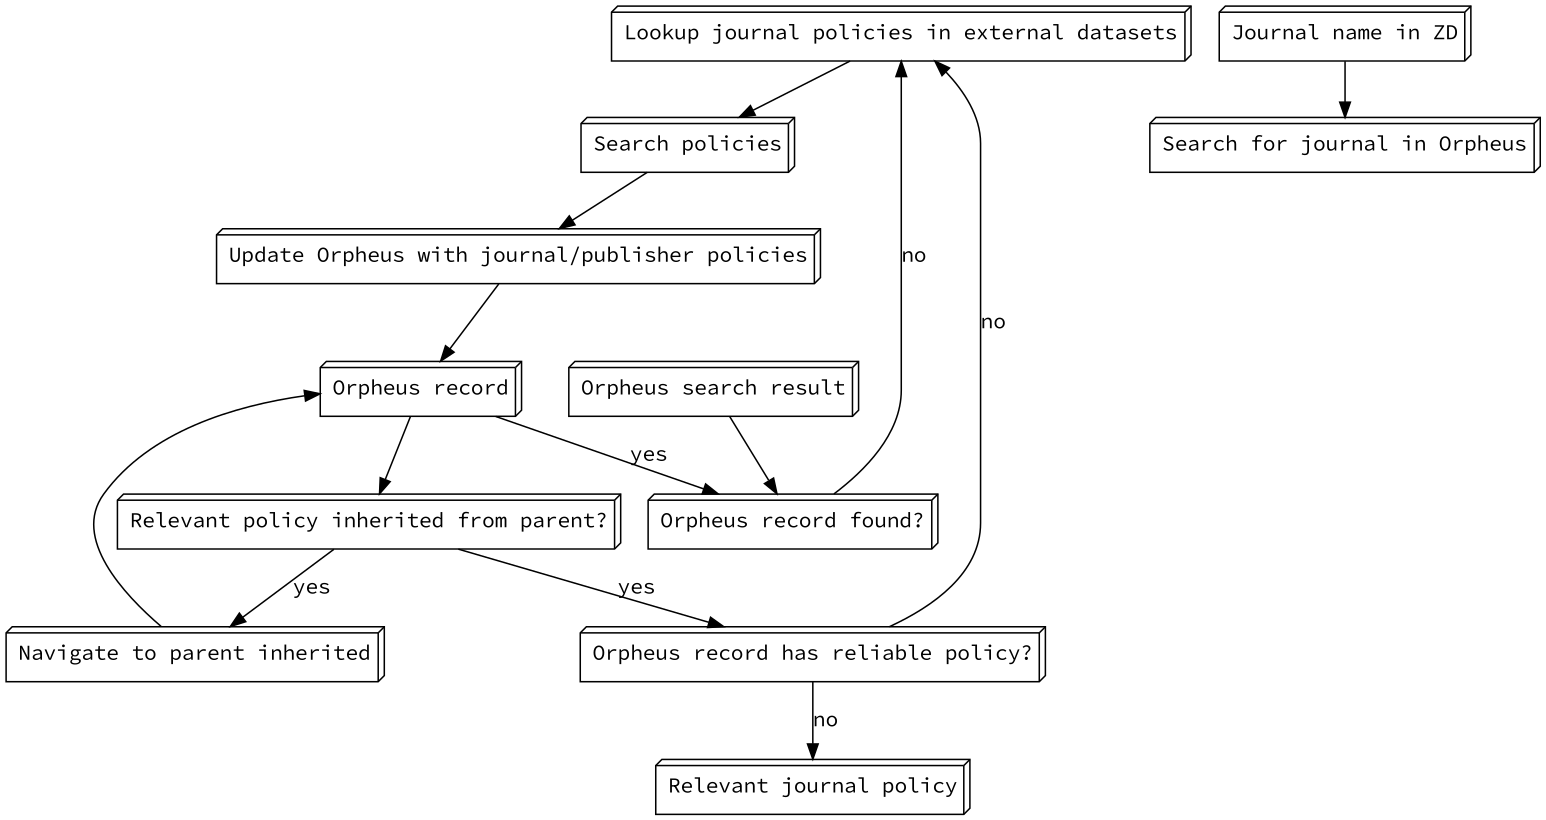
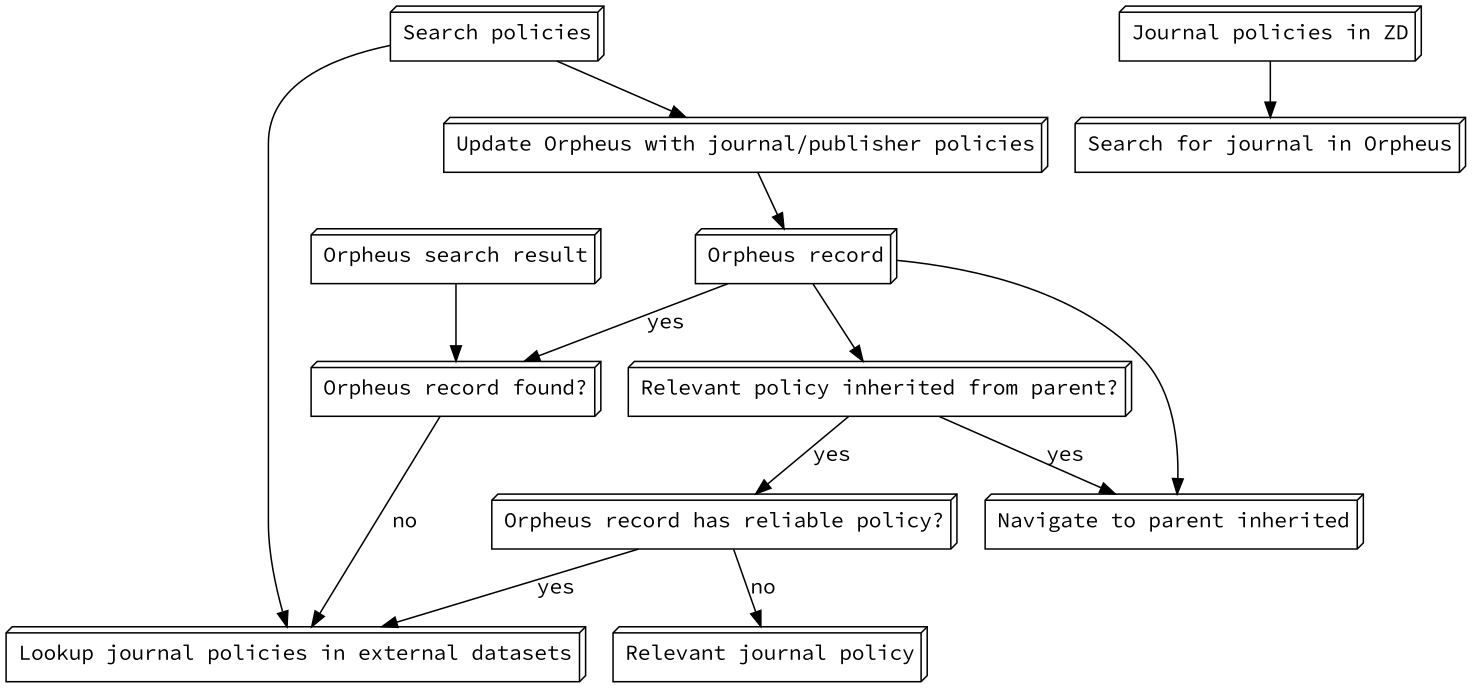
node "Journal name in ZD": label "Journal name in ZD" -> "Journal policies in ZD"
edge "Lookup journal policies in external datasets" -> "Search policies": reversed
edge "Orpheus record has reliable policy?" -> "Lookup journal policies in external datasets": label "no" -> "yes"
edge "Navigate to parent inherited" -> "Orpheus record": reversed
